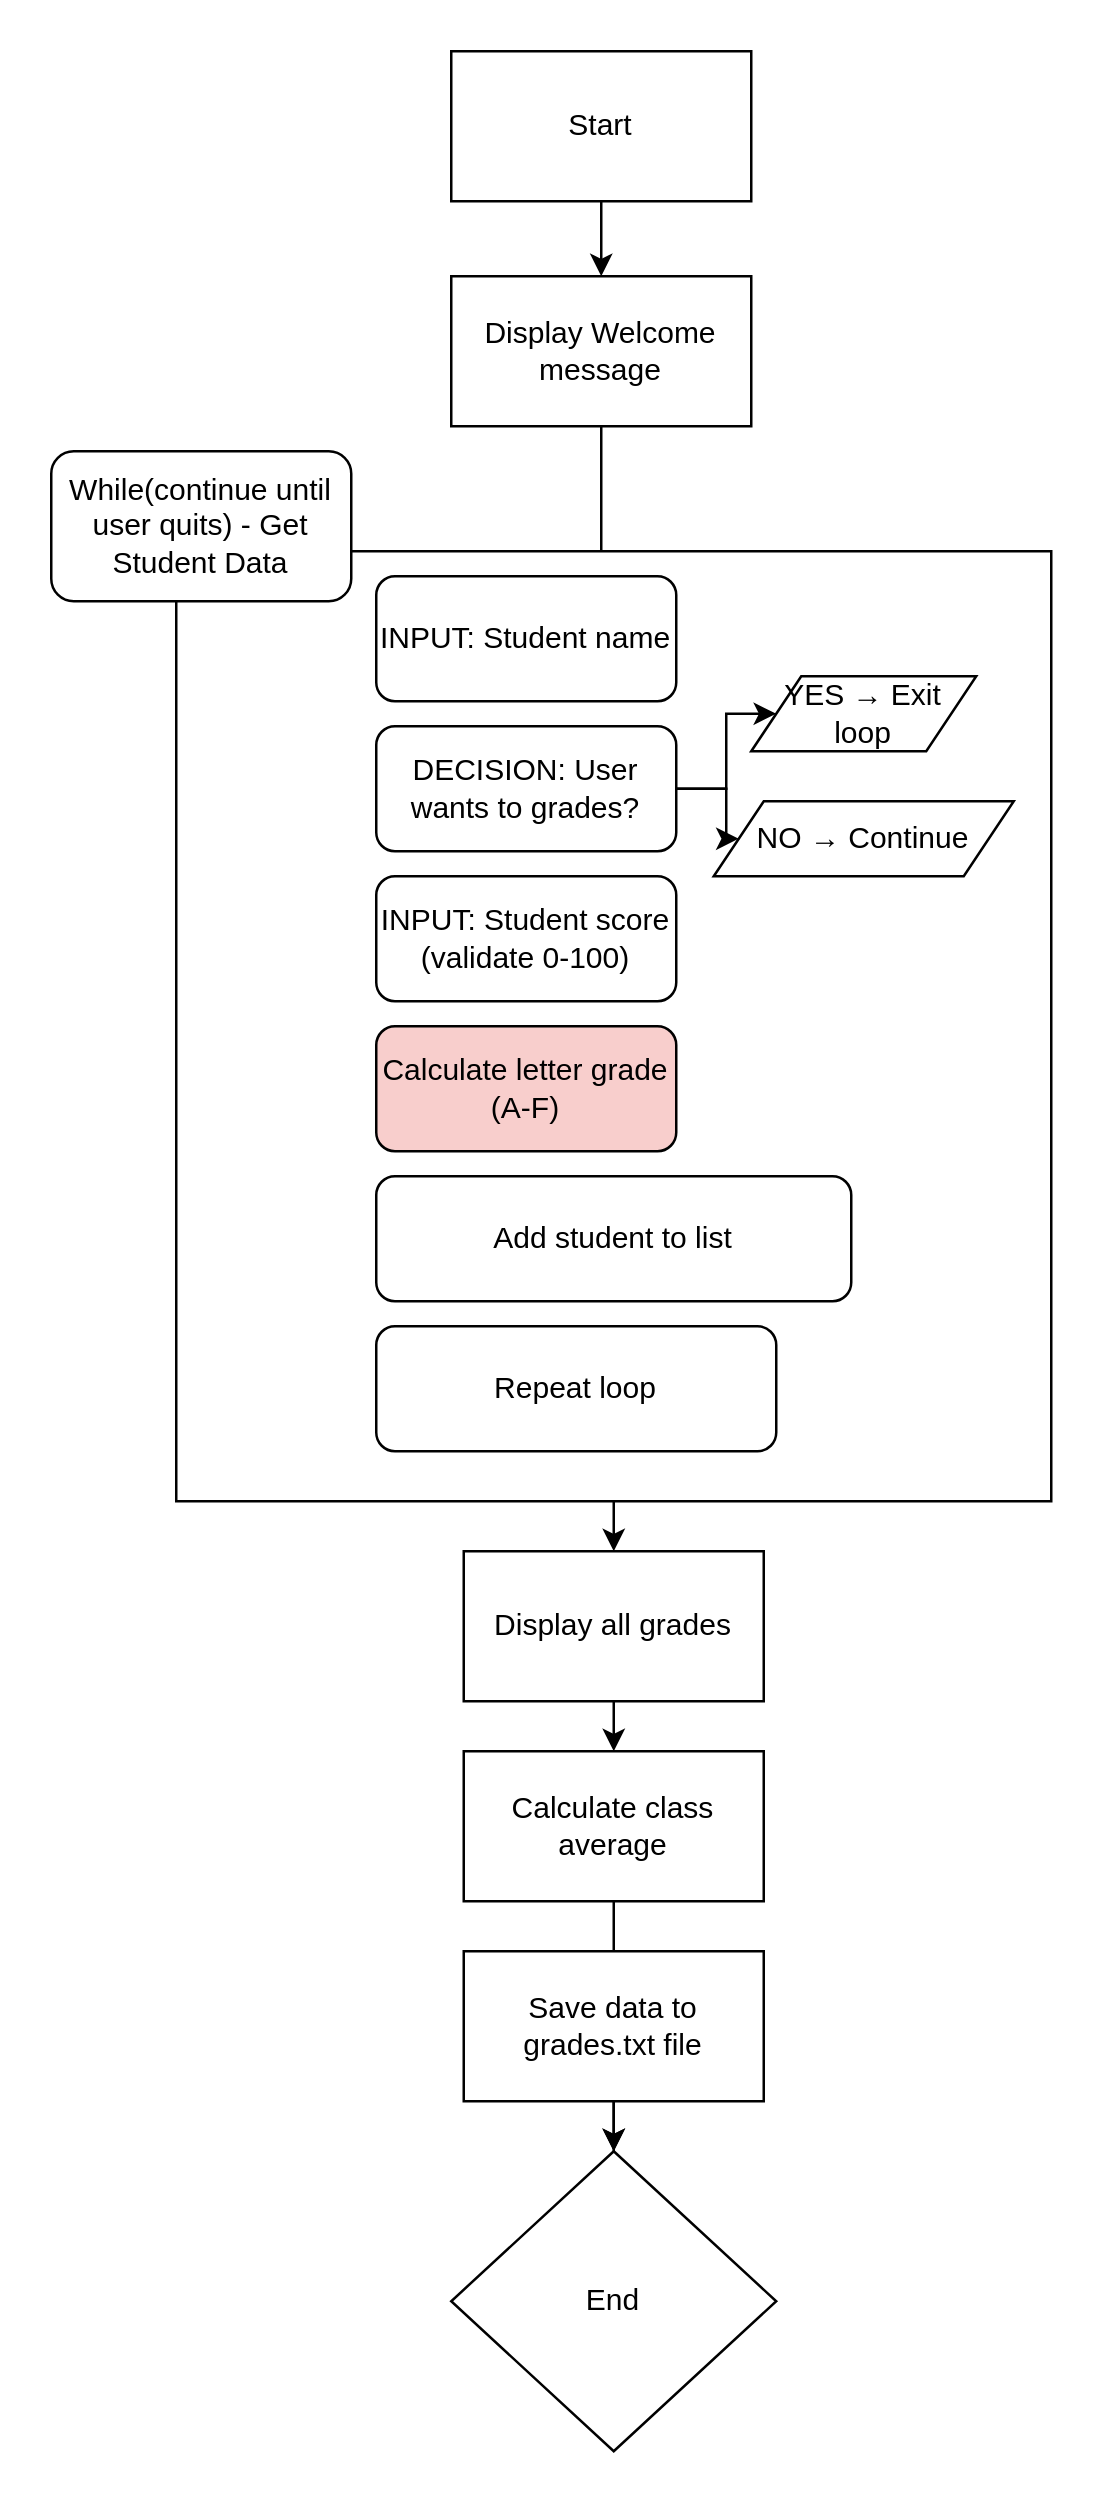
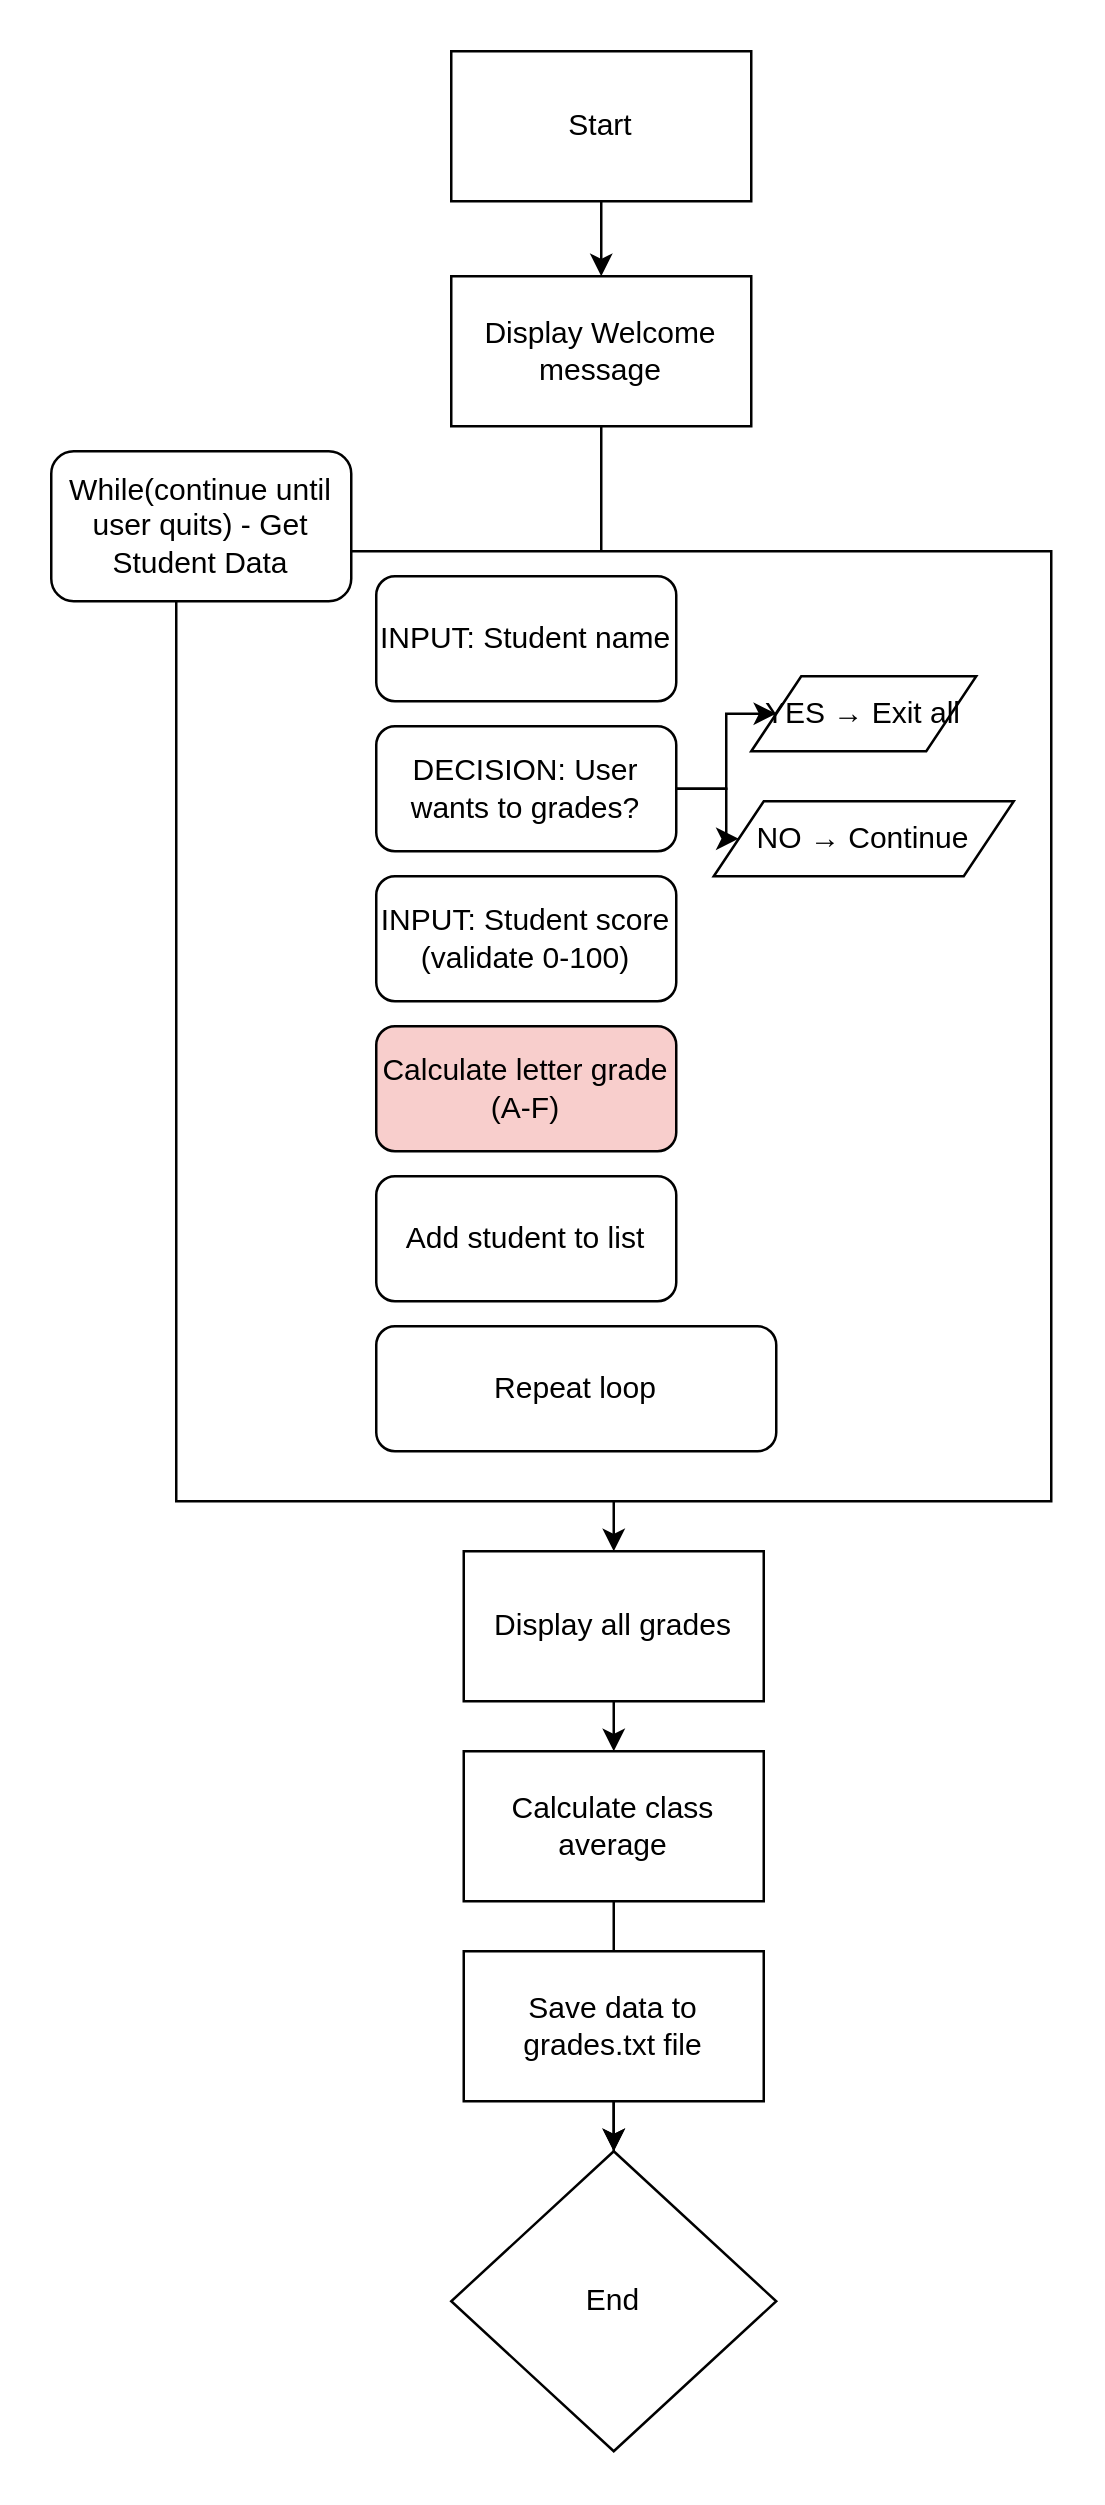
node "YES → Exit loop": label "YES → Exit loop" -> "YES → Exit all"
node "Add student to list": size 475x125 -> 300x125
